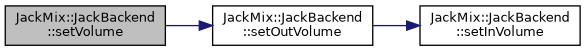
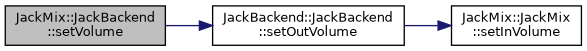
node "JackMix::JackBackend ::setOutVolume": label "JackMix::JackBackend ::setOutVolume" -> "JackBackend::JackBackend ::setOutVolume"
node "JackMix::JackBackend ::setInVolume": label "JackMix::JackBackend ::setInVolume" -> "JackMix::JackMix ::setInVolume"
